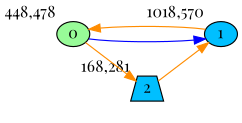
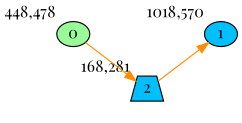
edge "1 1018,570" -> "0 448,478": removed
edge "0 448,478" -> "1 1018,570": removed
